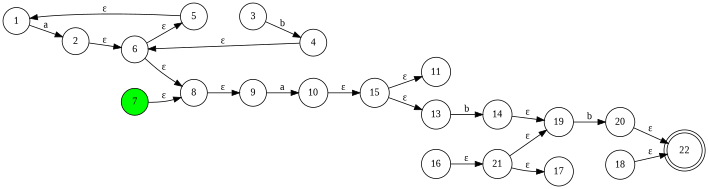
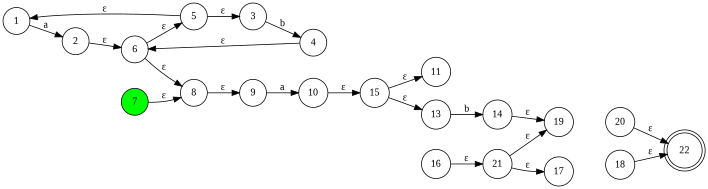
edge "5" -> "3": added, label "ε"
edge "19" -> "20": removed, label "b"
